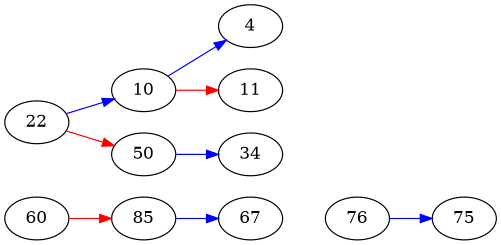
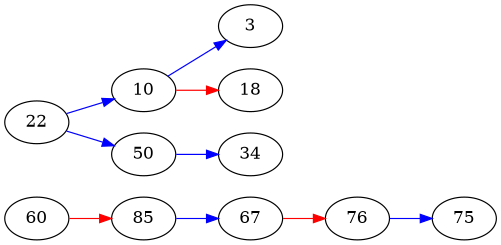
node "4": label "4" -> "3"
node "11": label "11" -> "18"
edge "22" -> "50": color red -> blue
edge "67" -> "76": added
